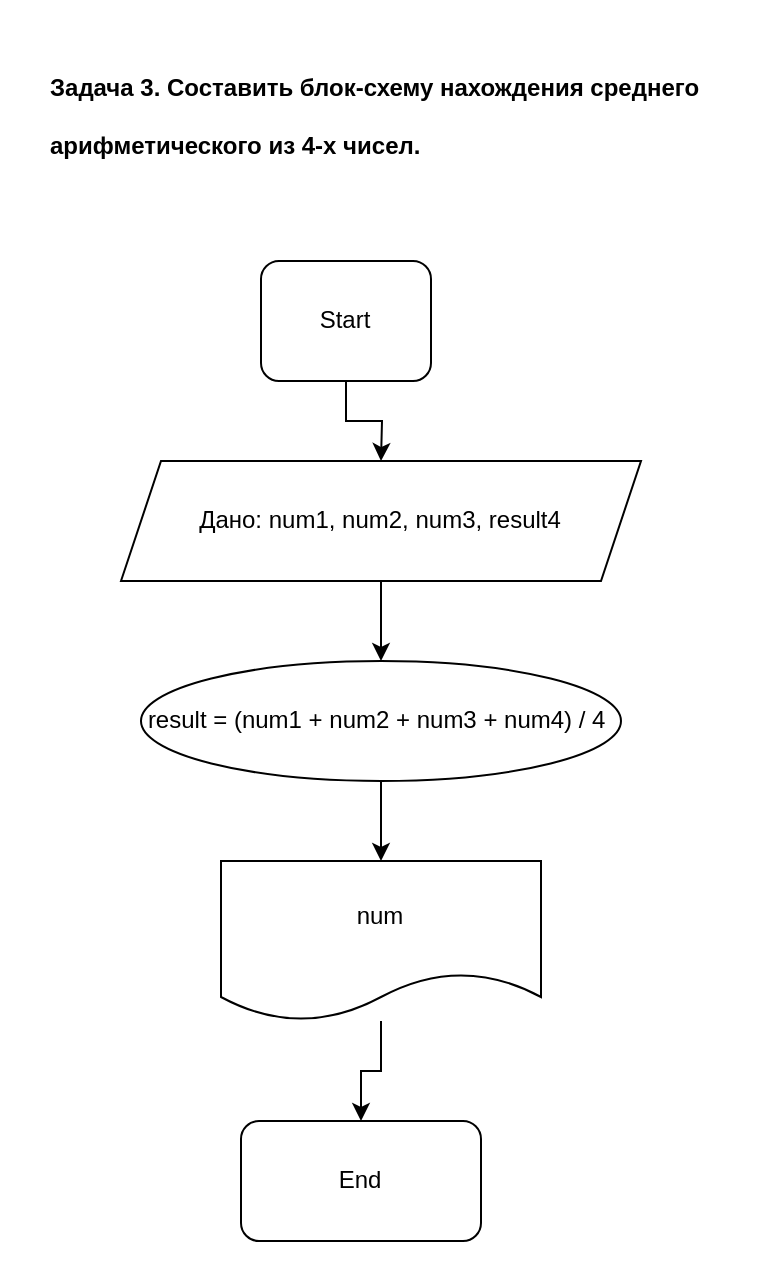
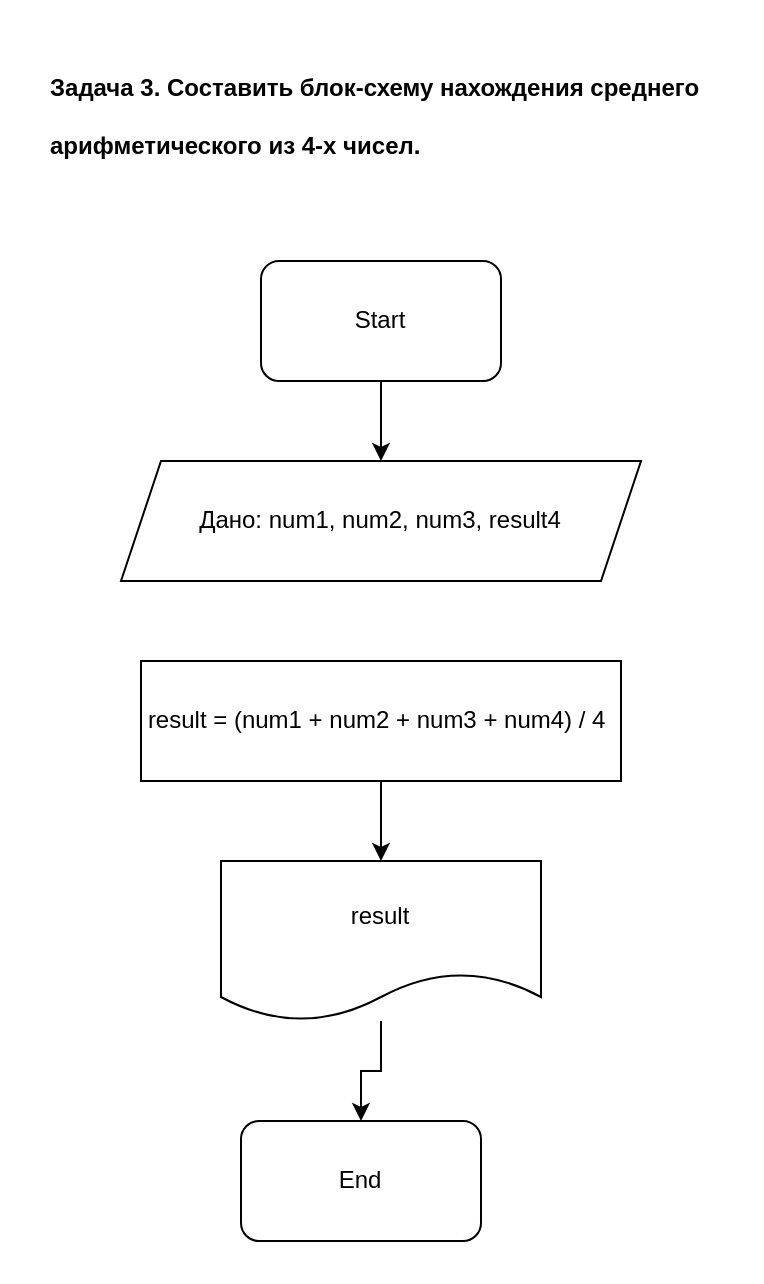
node "Start": size 170x120 -> 240x120
edge "Дано: num1, num2, num3, result4" -> "result = (num1 + num2 + num3 + num4) / 4": removed
node "result = (num1 + num2 + num3 + num4) / 4": shape ellipse -> rectangle
node "num": label "num" -> "result"
